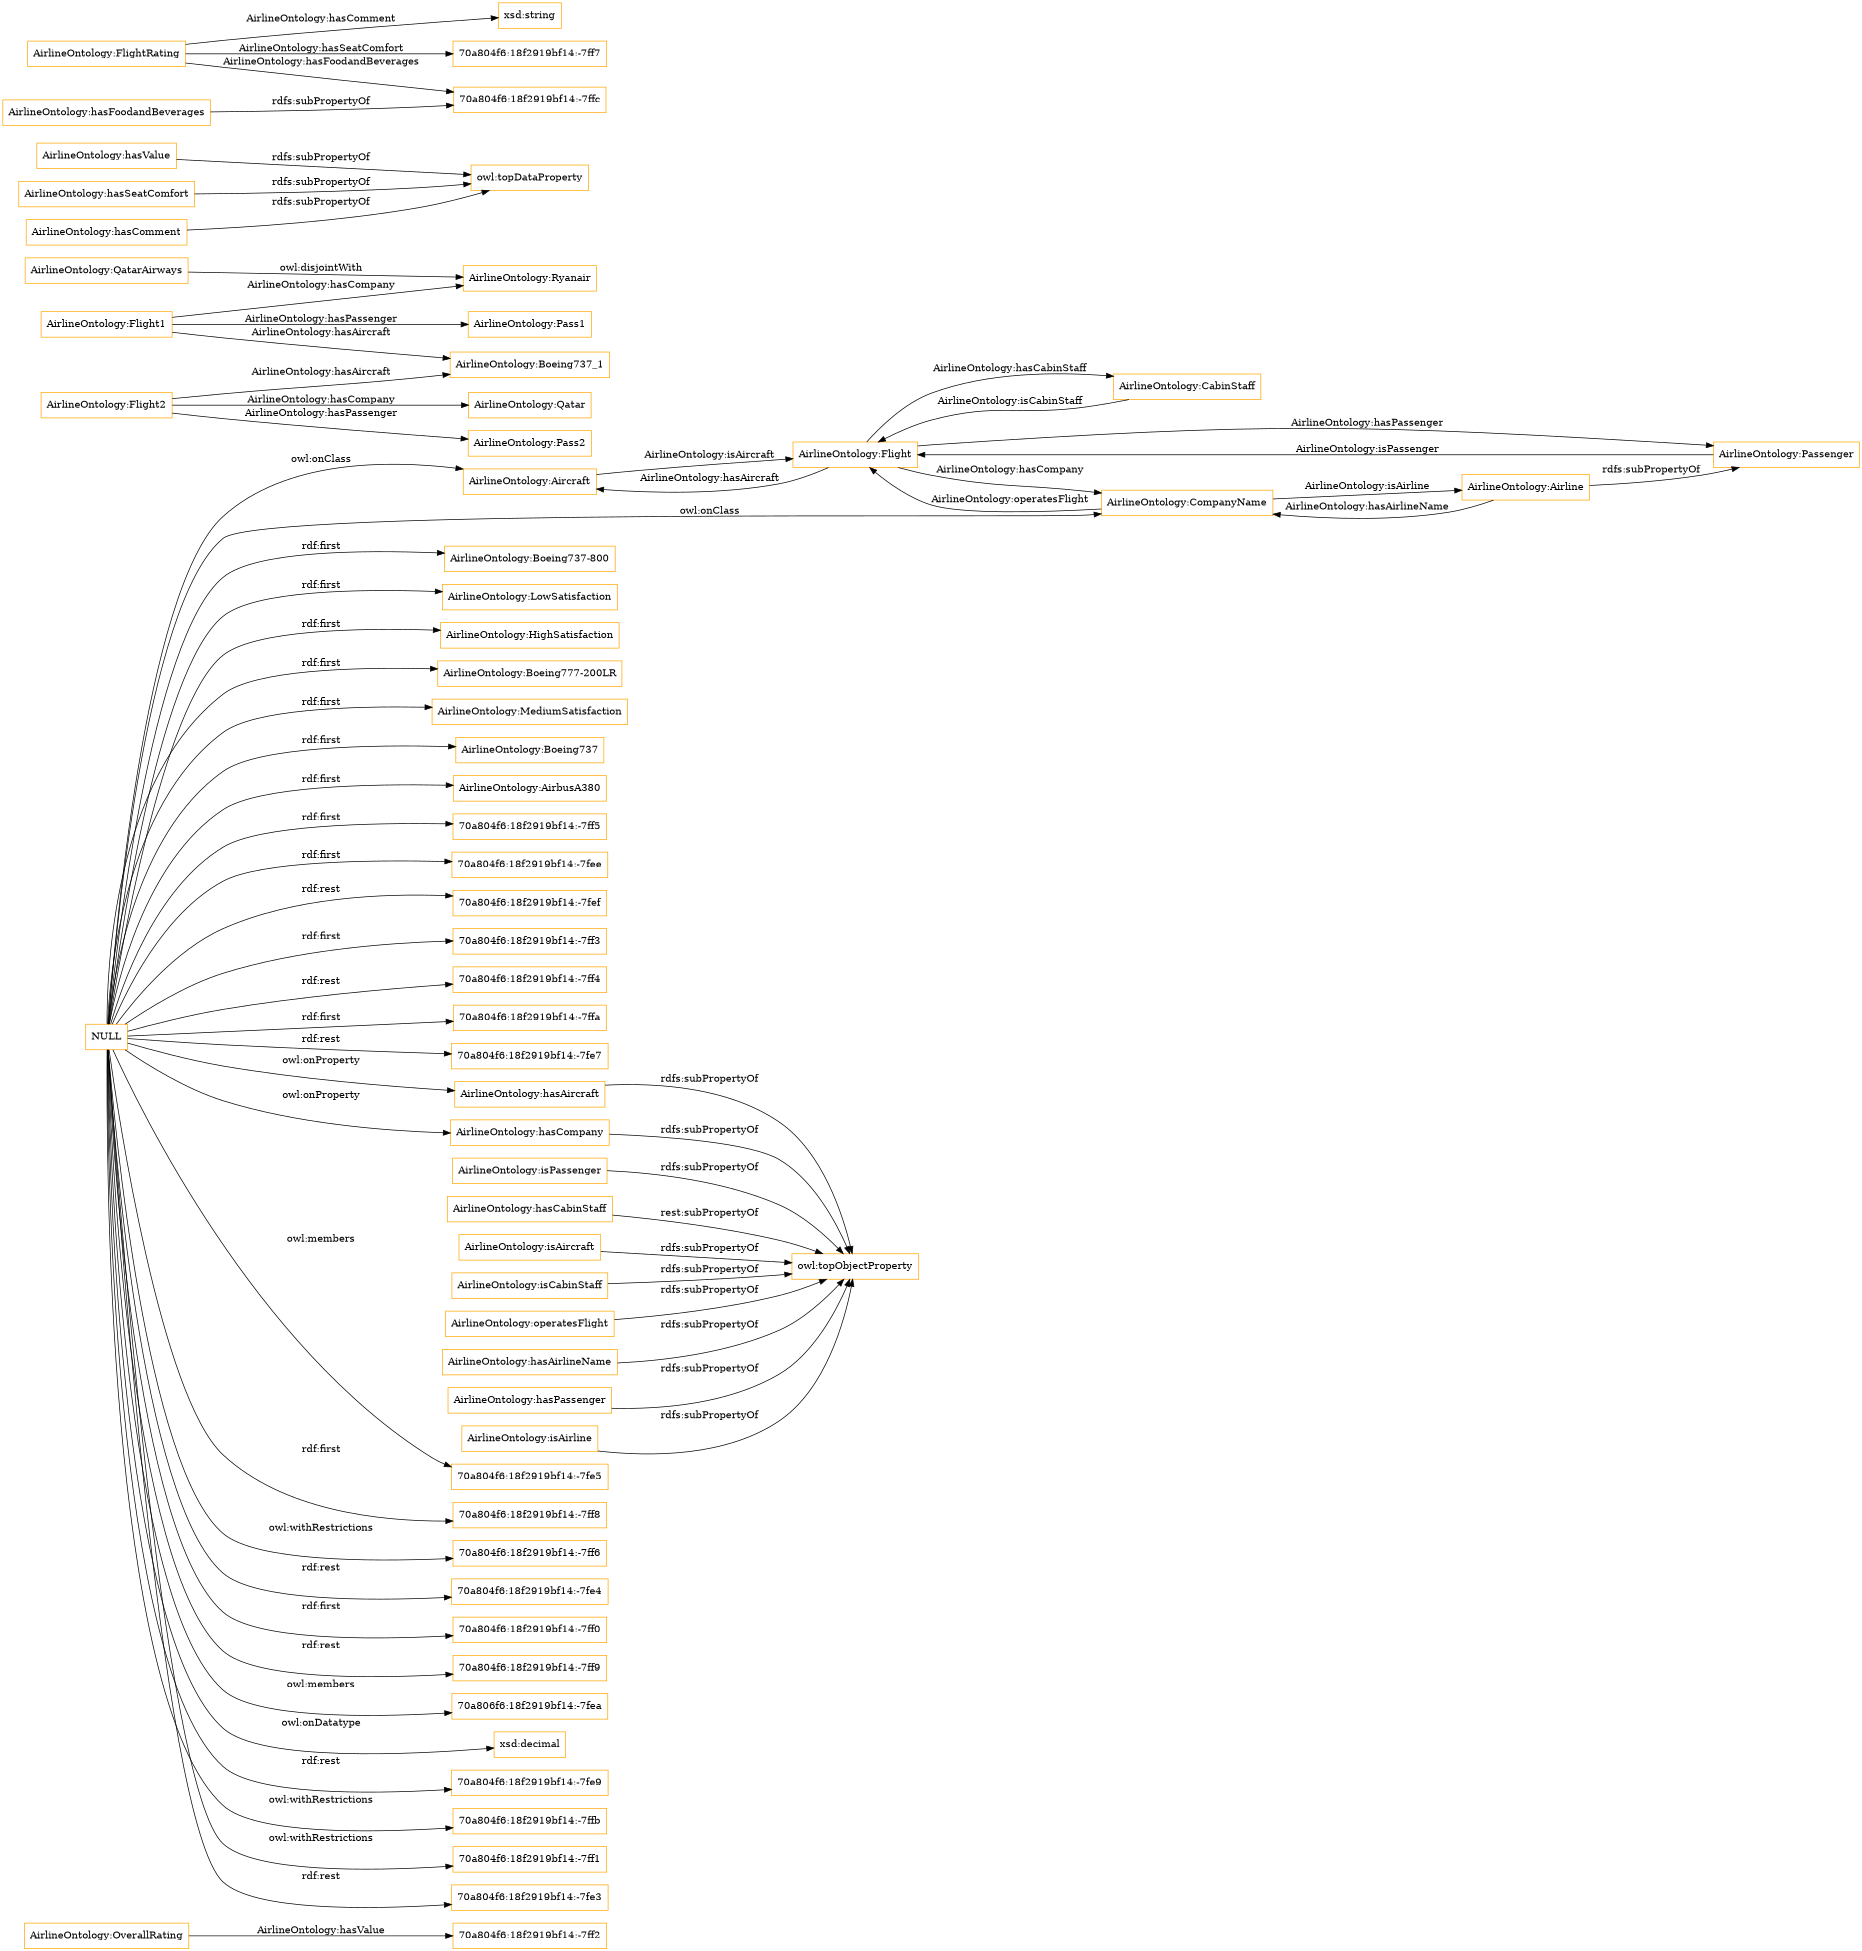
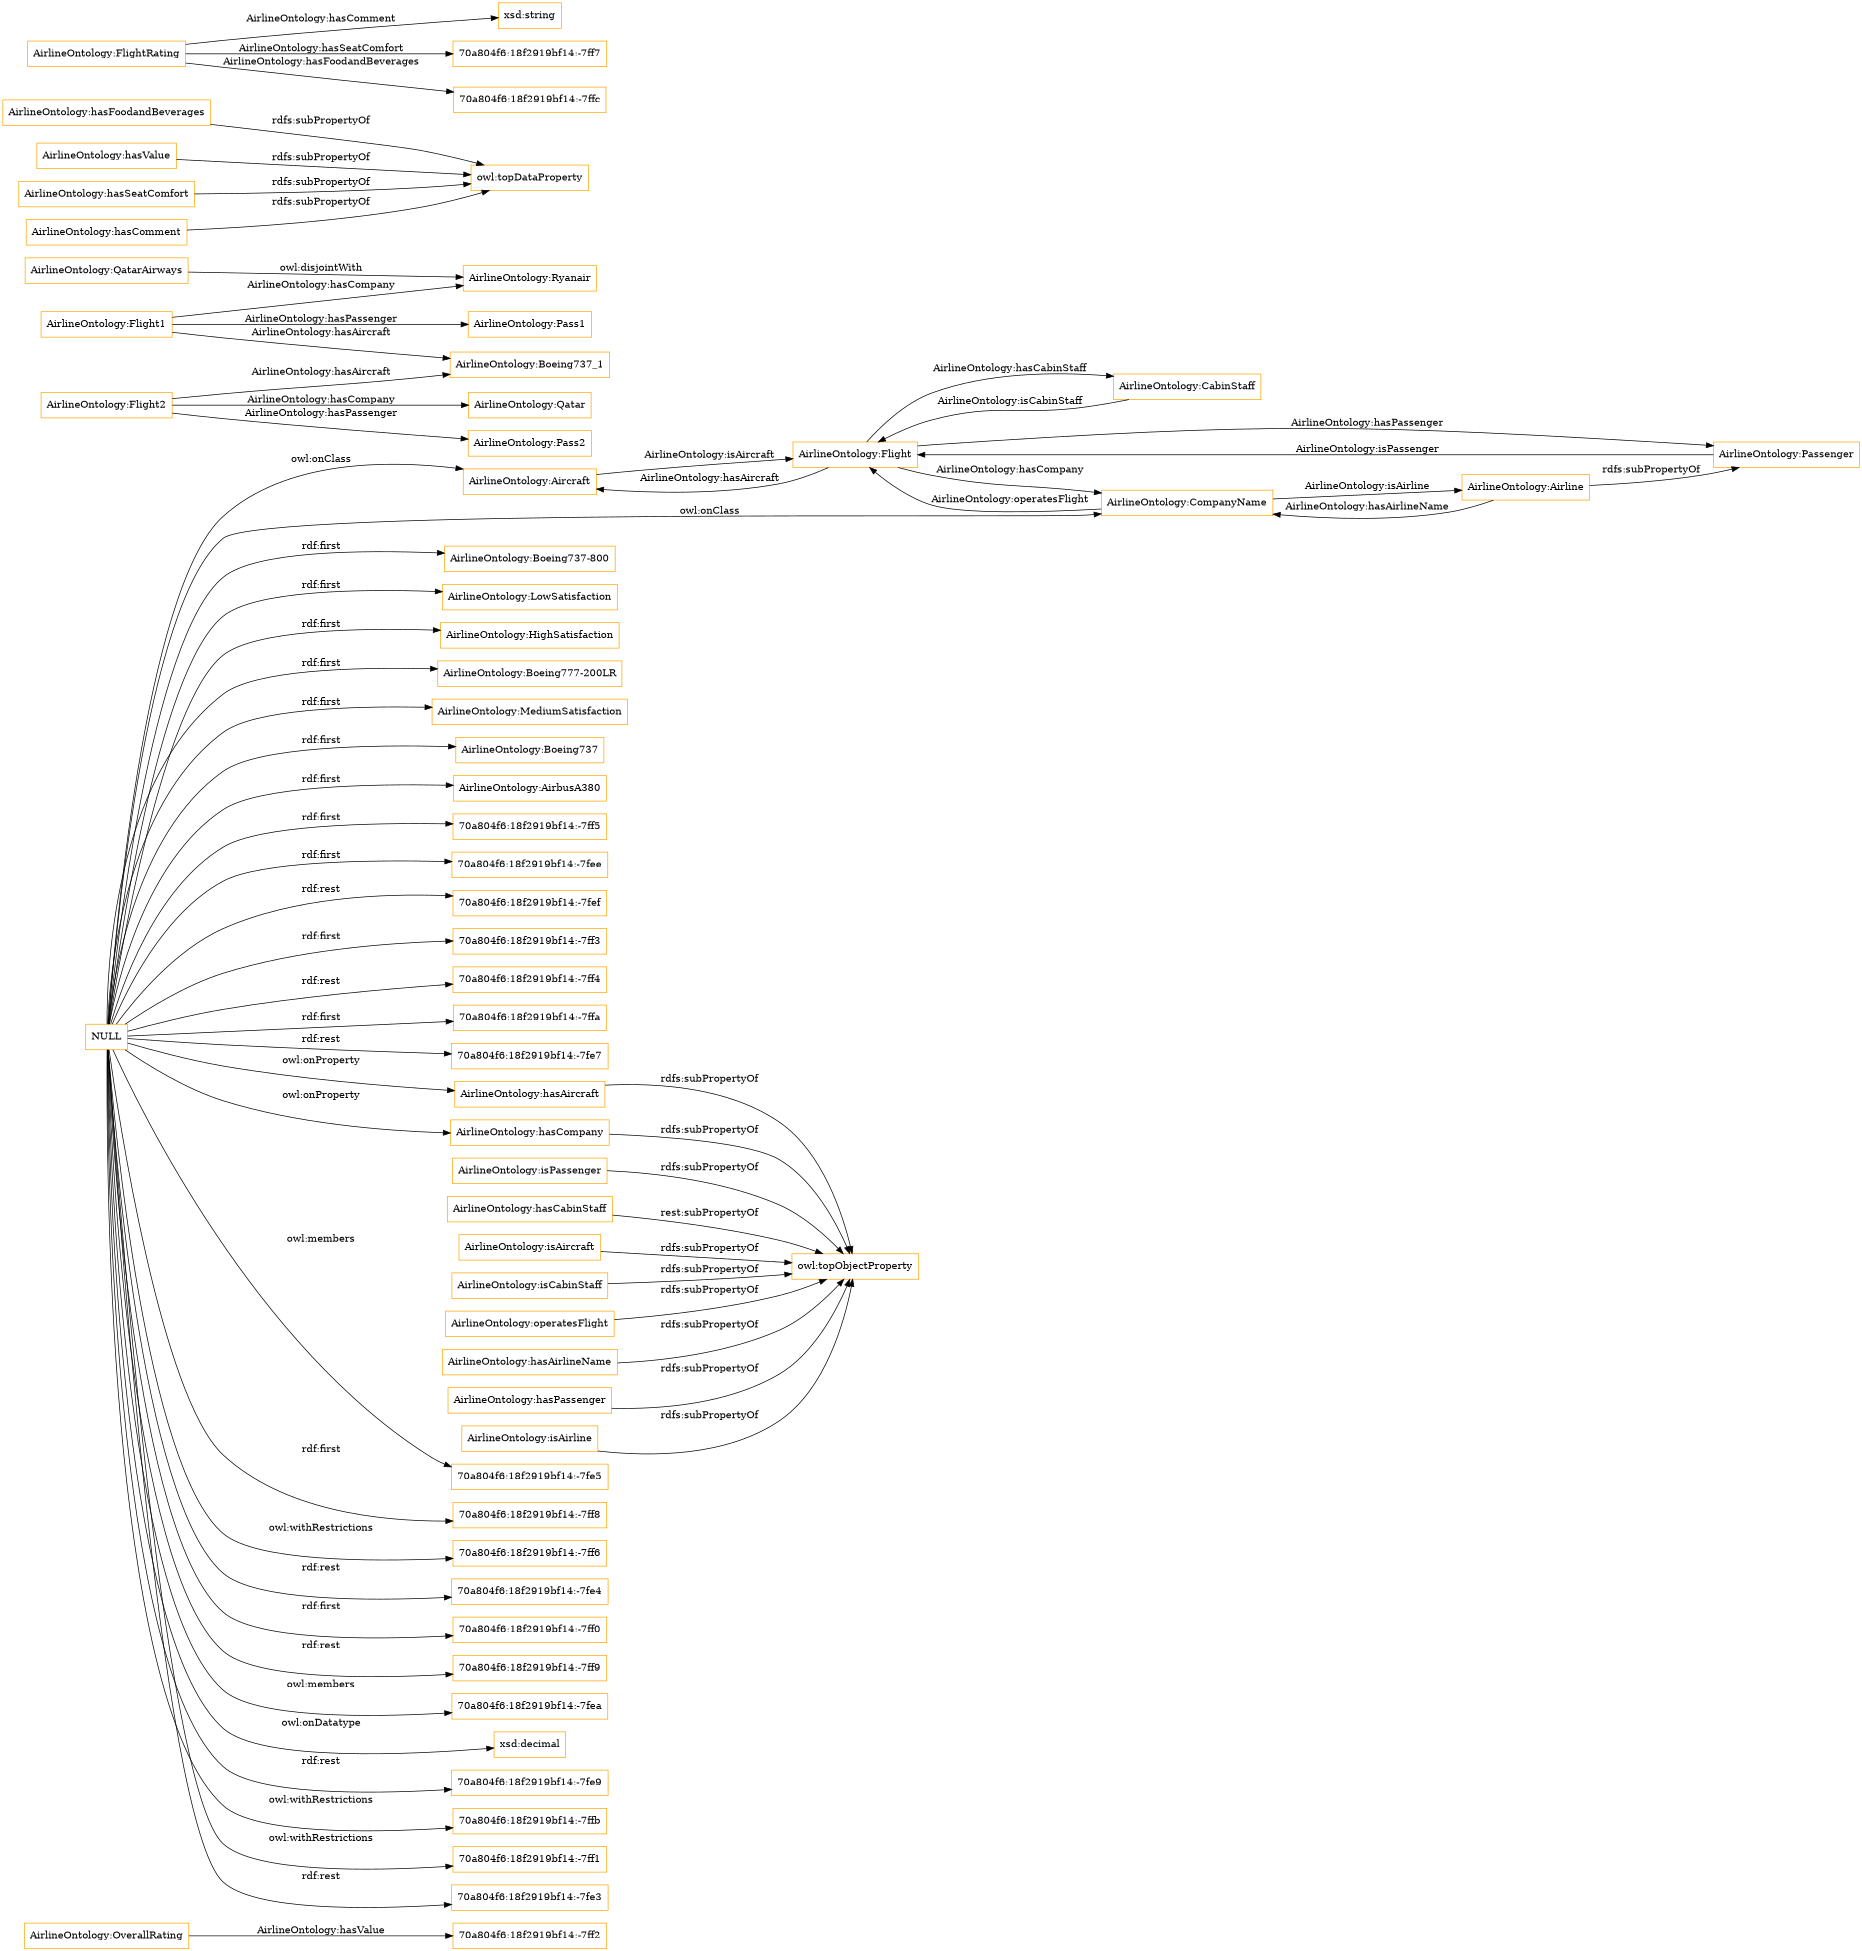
edge "AirlineOntology:hasFoodandBeverages" -> "70a804f6:18f2919bf14:-7ffc": now "AirlineOntology:hasFoodandBeverages" -> "owl:topDataProperty"
node "70a806f6:18f2919bf14:-7fea": label "70a806f6:18f2919bf14:-7fea" -> "70a804f6:18f2919bf14:-7fea"
